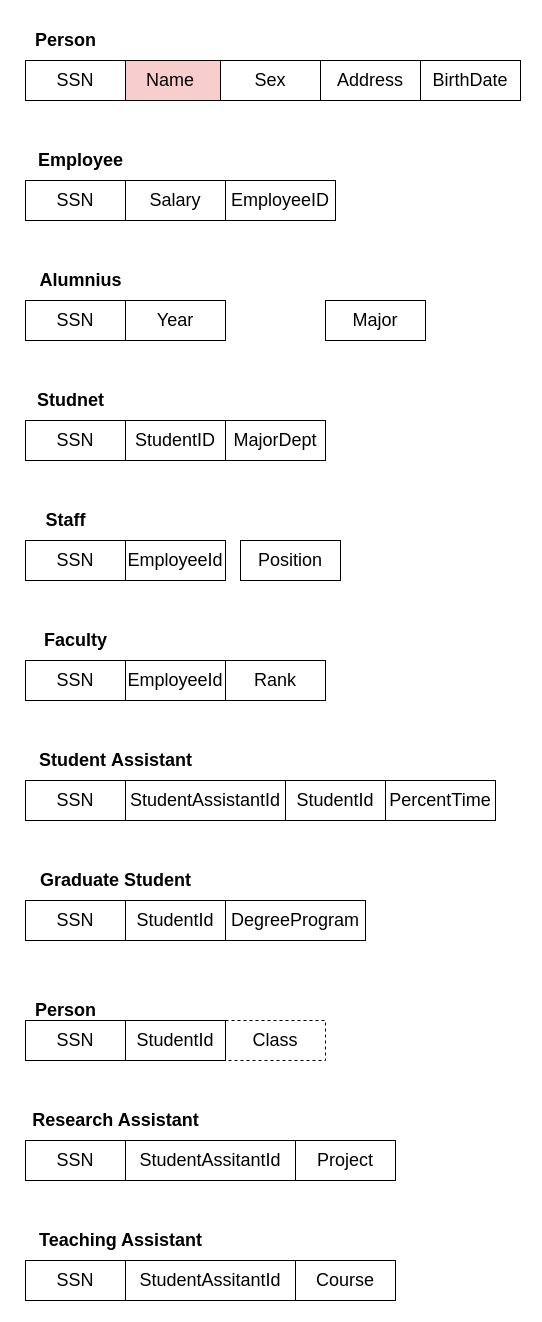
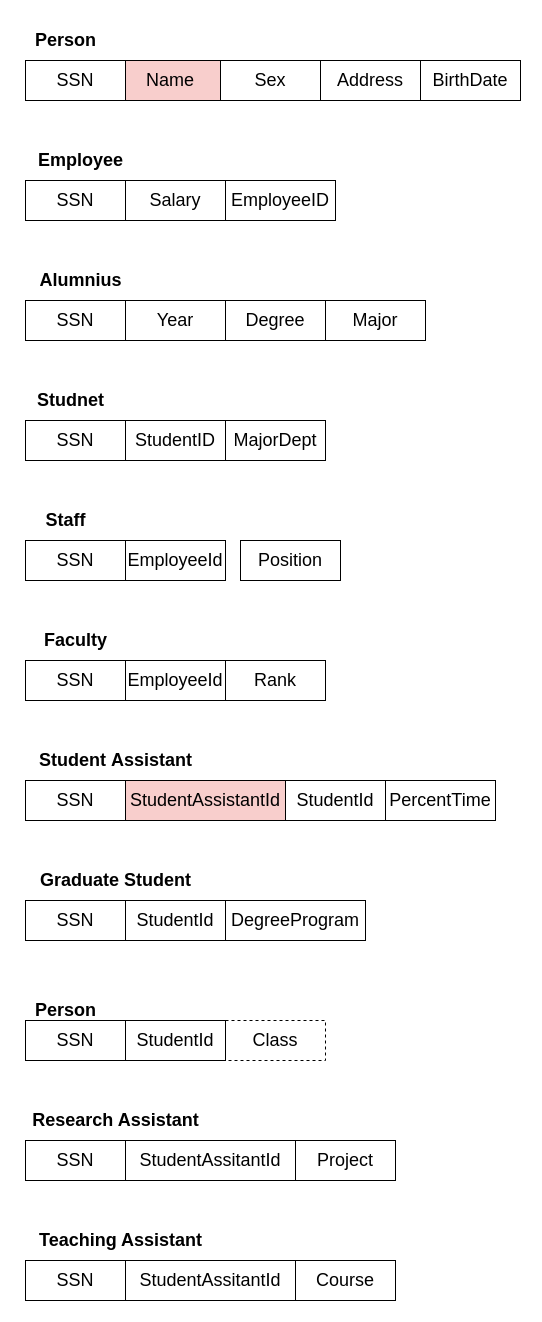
node "Degree": added
node "StudentAssistantId": fillcolor #ffffff -> #f8cecc
